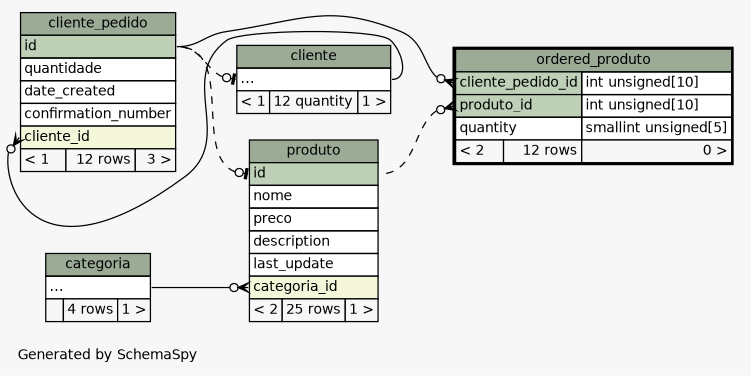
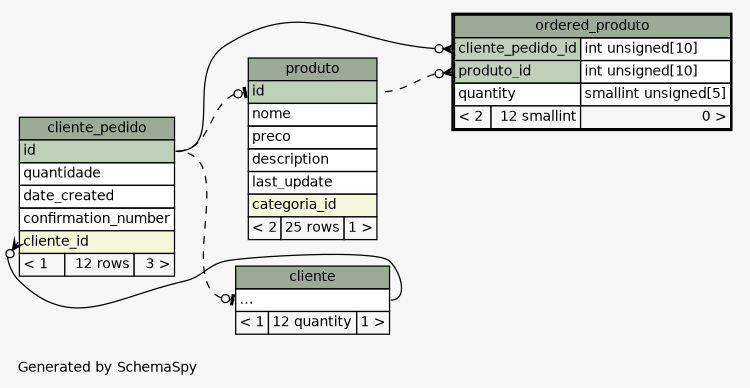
node "ordered_produto": text "12 rows" -> "12 smallint"
node "categoria": removed
